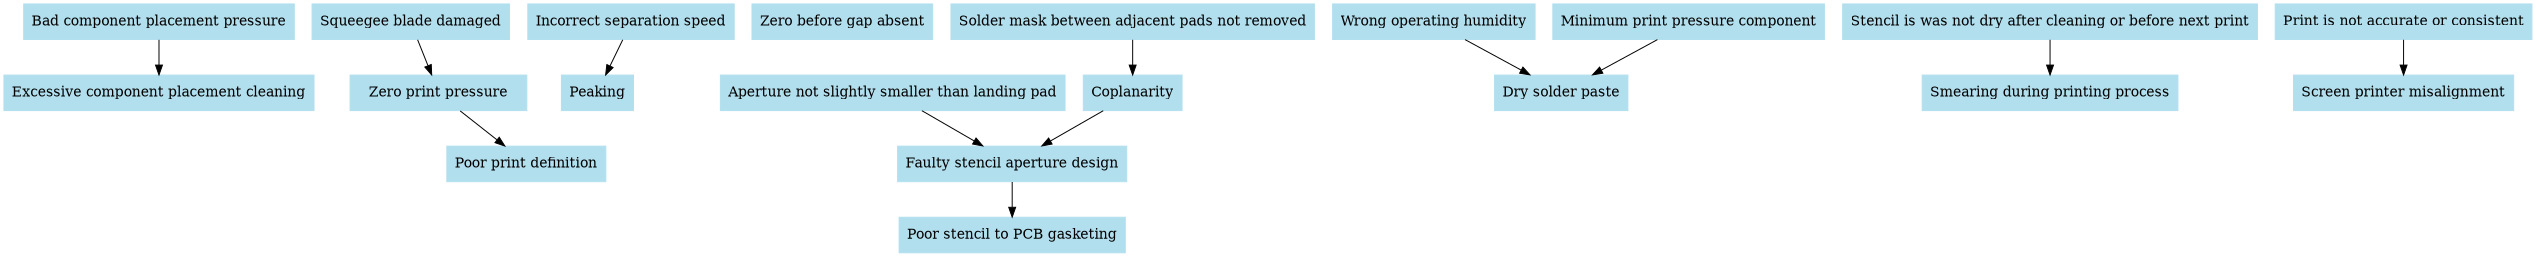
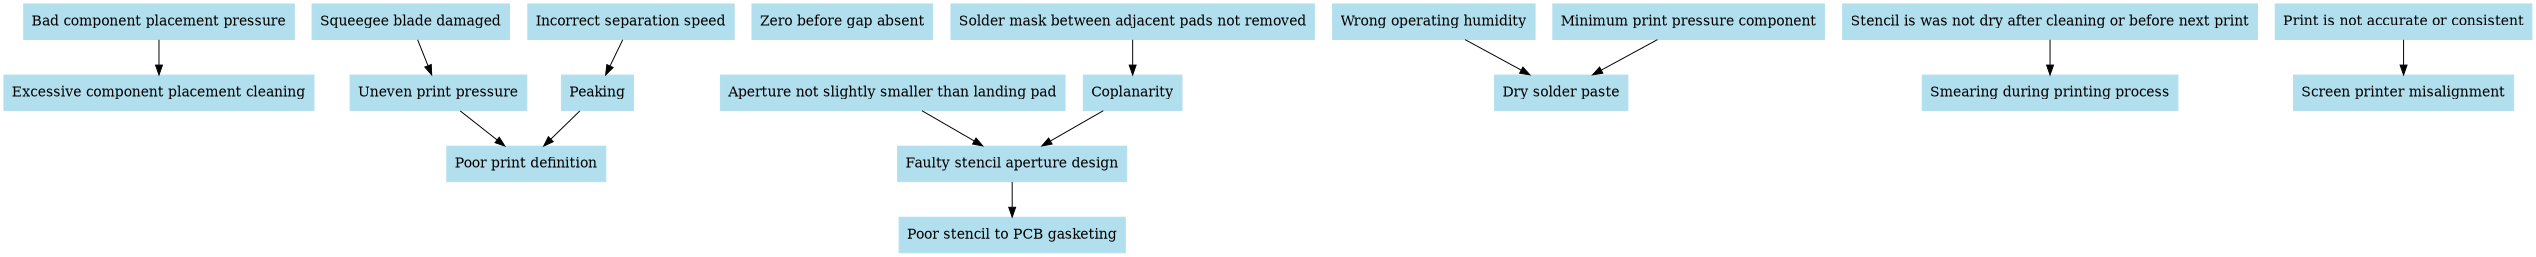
node "Zero print pressure": label "Zero print pressure" -> "Uneven print pressure"
edge "Peaking" -> "Poor print definition": added
